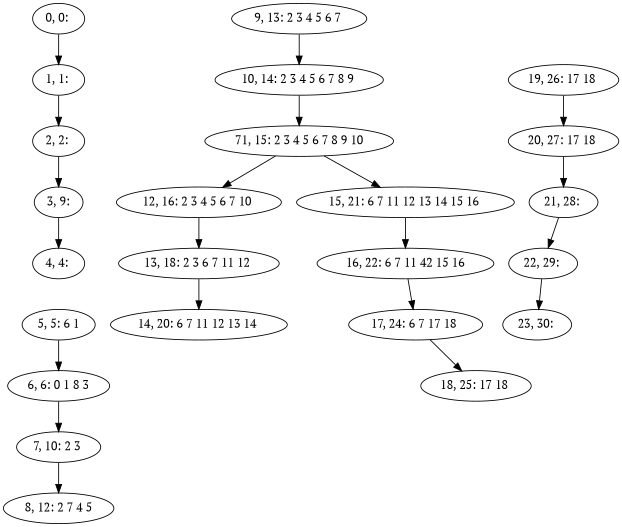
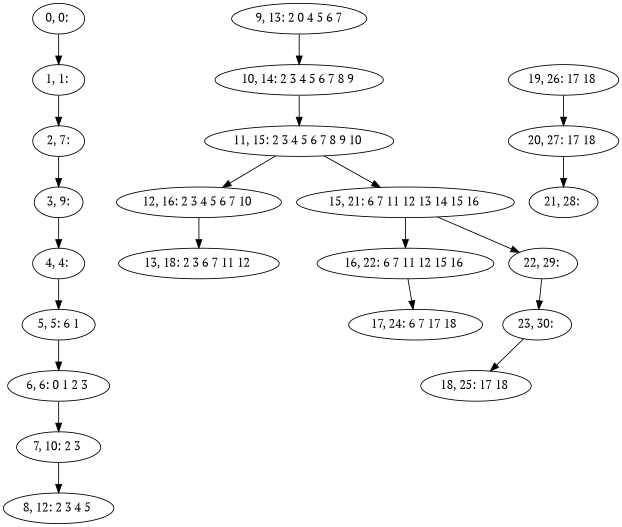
node "9, 13: 2 3 4 5 6 7": label "9, 13: 2 3 4 5 6 7" -> "9, 13: 2 0 4 5 6 7"
node "2, 2:": label "2, 2:" -> "2, 7:"
node "71, 15: 2 3 4 5 6 7 8 9 10": label "71, 15: 2 3 4 5 6 7 8 9 10" -> "11, 15: 2 3 4 5 6 7 8 9 10"
edge "21, 28:" -> "22, 29:": now "15, 21: 6 7 11 12 13 14 15 16" -> "22, 29:"
node "16, 22: 6 7 11 42 15 16": label "16, 22: 6 7 11 42 15 16" -> "16, 22: 6 7 11 12 15 16"
edge "4, 4:" -> "5, 5: 6 1": added
node "14, 20: 6 7 11 12 13 14": removed
edge "17, 24: 6 7 17 18" -> "18, 25: 17 18": now "23, 30:" -> "18, 25: 17 18"
node "6, 6: 0 1 8 3": label "6, 6: 0 1 8 3" -> "6, 6: 0 1 2 3"
node "8, 12: 2 7 4 5": label "8, 12: 2 7 4 5" -> "8, 12: 2 3 4 5"
